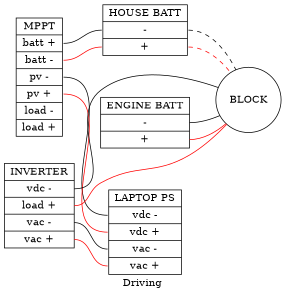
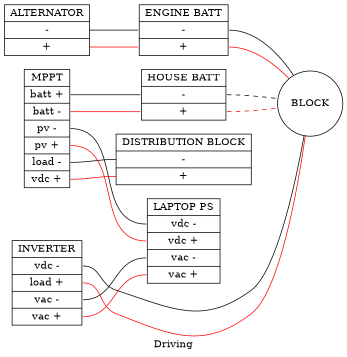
node "ALTERNATOR": added
node "MPPT": text "load +" -> "vdc +"
node "DISTRIBUTION BLOCK": added
